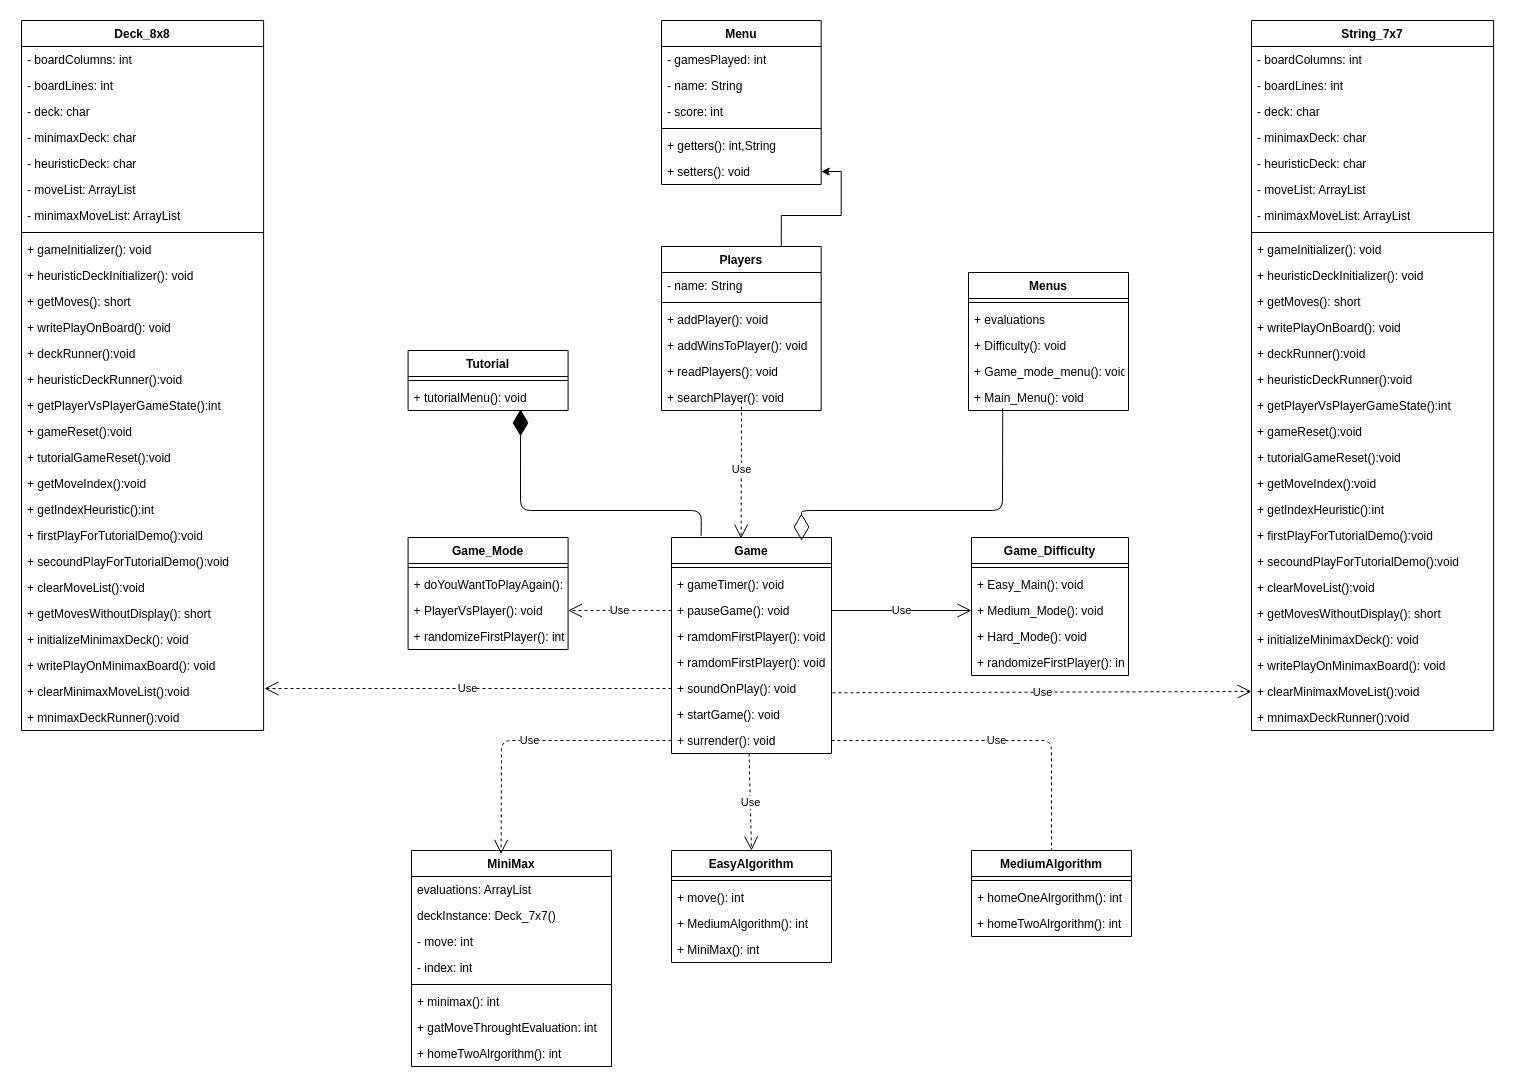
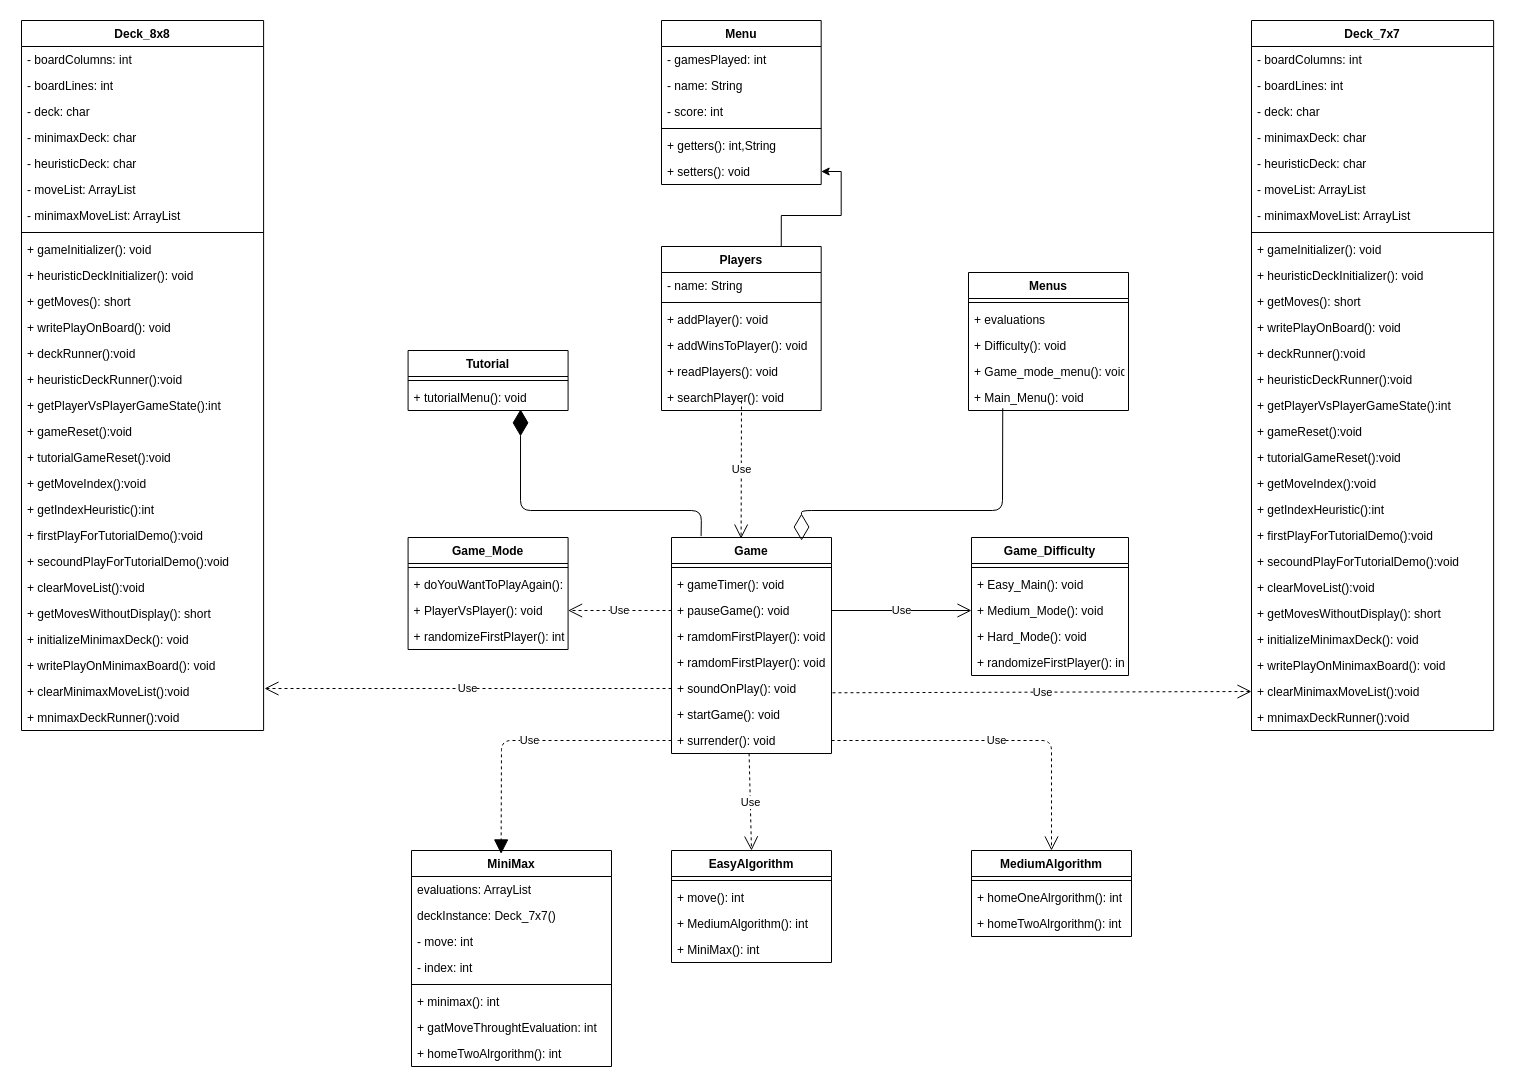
node "String_7x7": label "String_7x7" -> "Deck_7x7"
edge "+ surrender(): void" -> "MiniMax": arrowhead open -> block
edge "+ surrender(): void" -- "MediumAlgorithm": arrowhead none -> open
